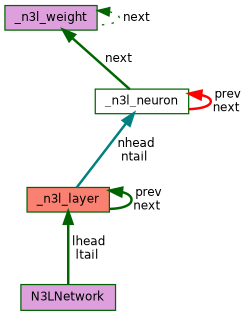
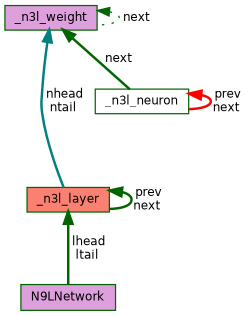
edge "_n3l_layer" -> "_n3l_neuron": now "_n3l_layer" -> "_n3l_weight"
node "N3LNetwork": label "N3LNetwork" -> "N9LNetwork"
